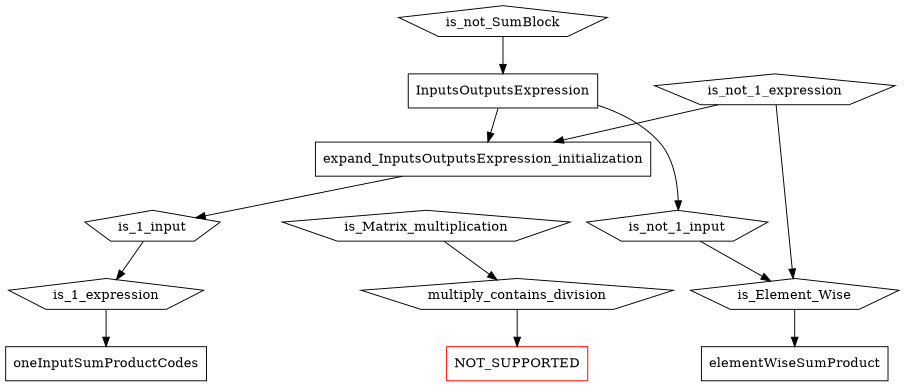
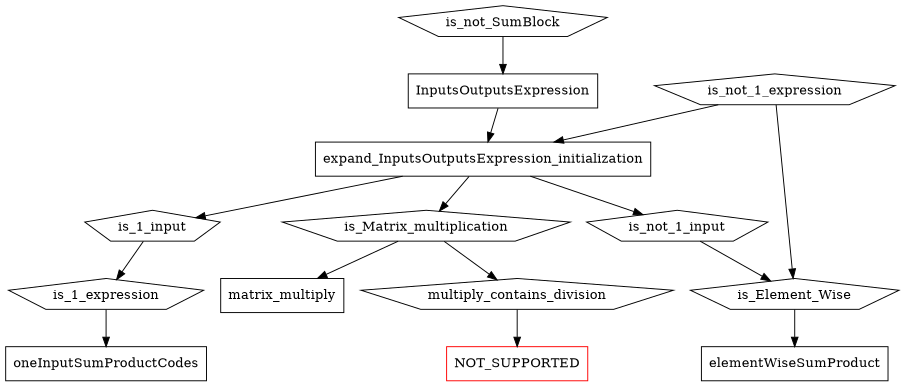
edge "InputsOutputsExpression" -> "is_not_1_input": now "expand_InputsOutputsExpression_initialization" -> "is_not_1_input"
edge "expand_InputsOutputsExpression_initialization" -> "is_Matrix_multiplication": added
node "matrix_multiply": added
